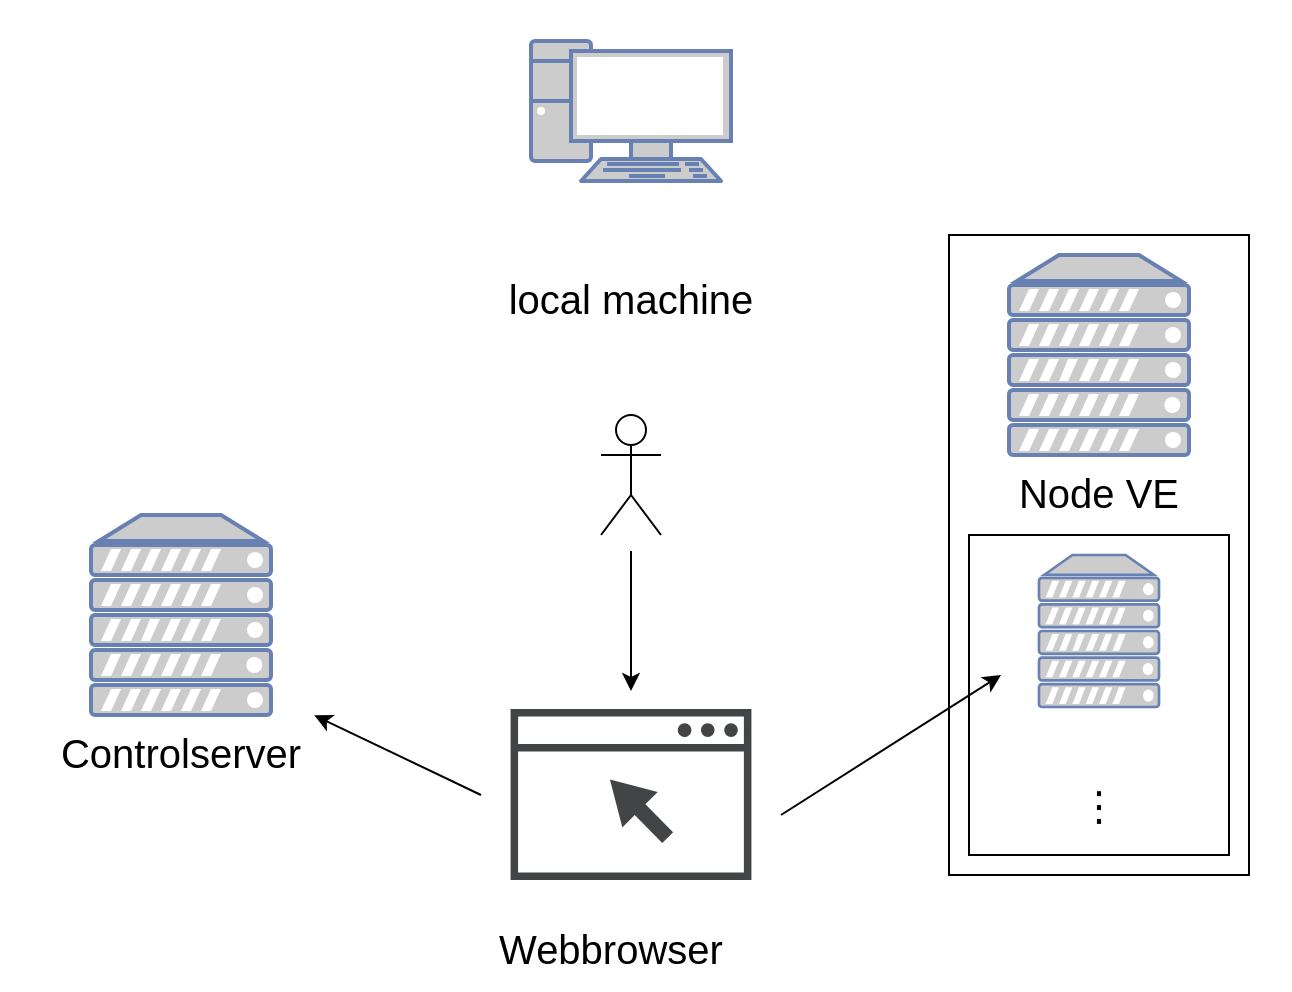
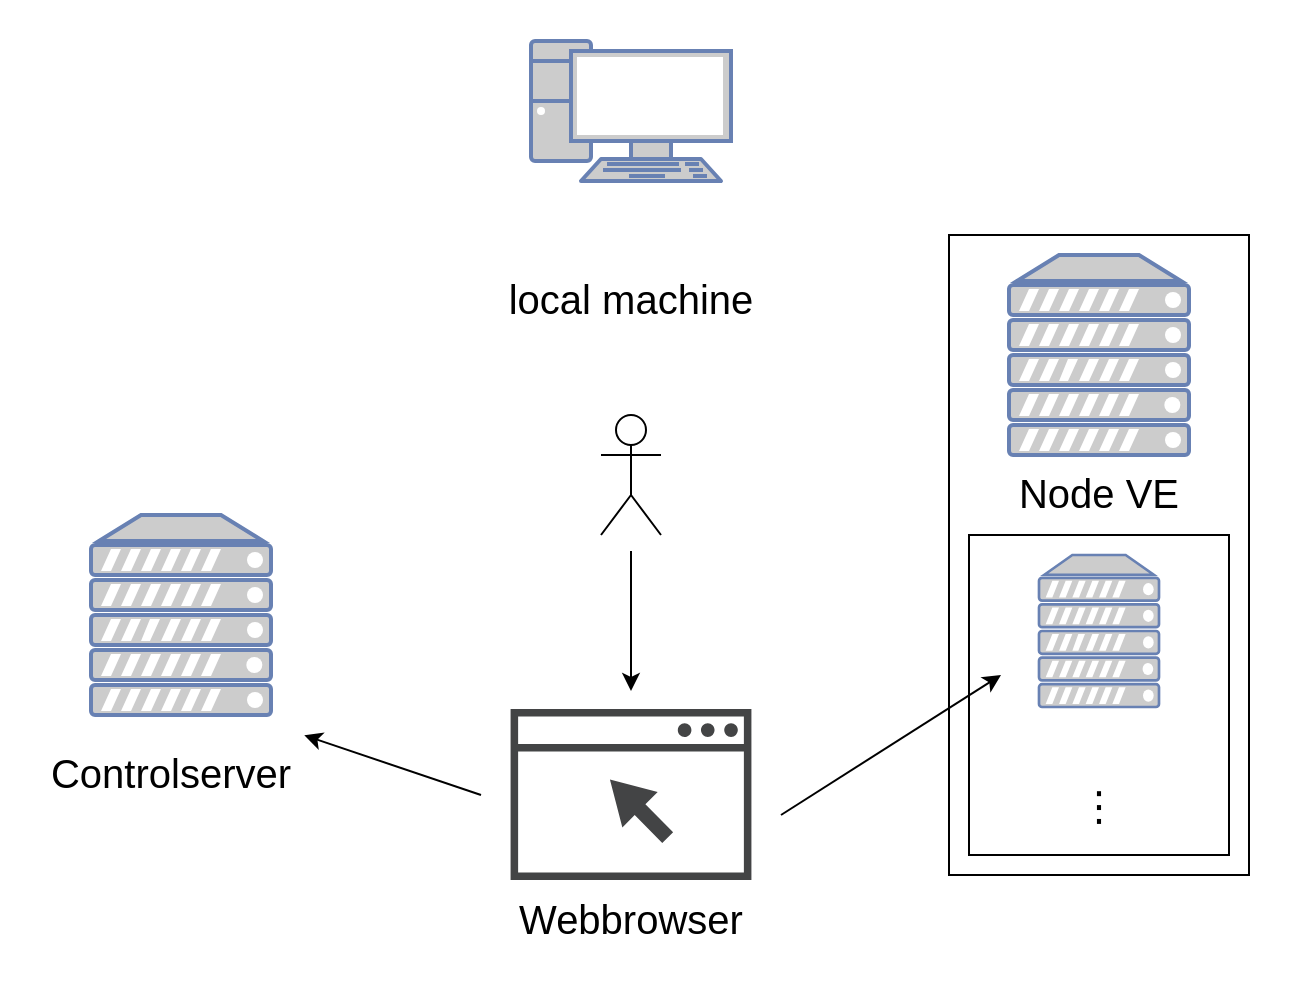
node "Controlserver": moved (181, 753) -> (171, 773)
node "Webbrowser": moved (611, 948) -> (631, 918)
